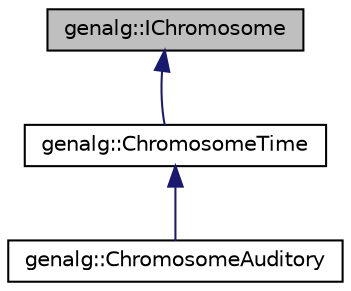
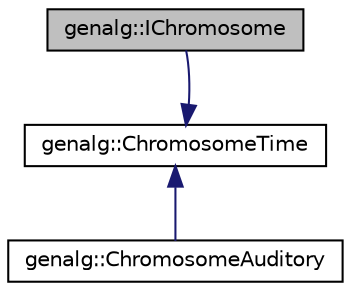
edge "genalg::ChromosomeTime" -> "genalg::IChromosome": reversed
